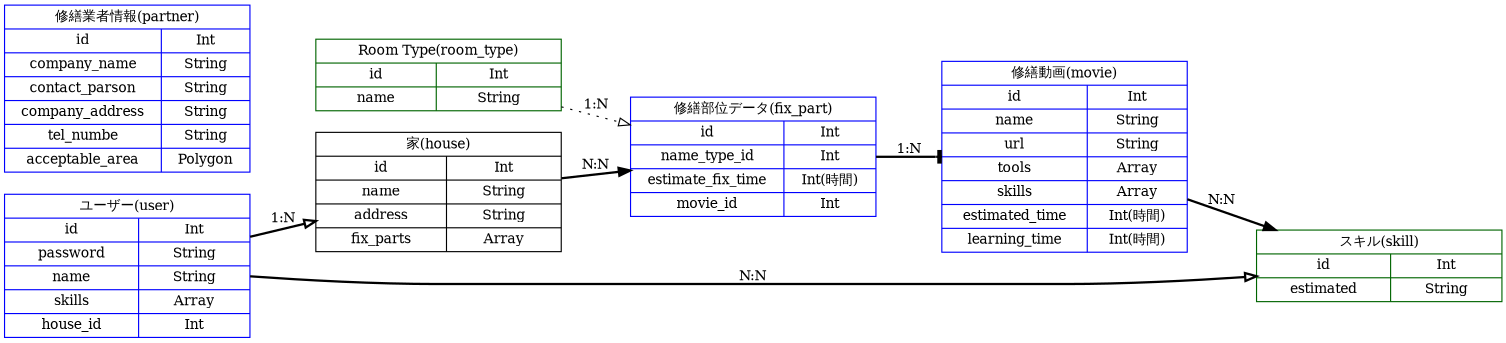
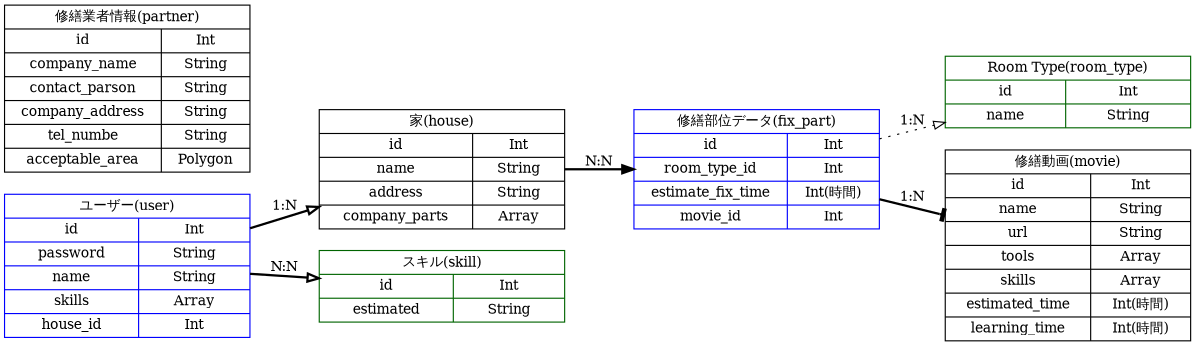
node "修繕業者情報(partner)": color blue -> black
edge "Room Type(room_type)" -> "修繕部位データ(fix_part)": reversed
node "修繕部位データ(fix_part)": text "name_type_id" -> "room_type_id"
node "修繕動画(movie)": color blue -> black
edge "修繕動画(movie)" -> "スキル(skill)": removed, label "N:N"
node "家(house)": text "fix_parts" -> "company_parts"
